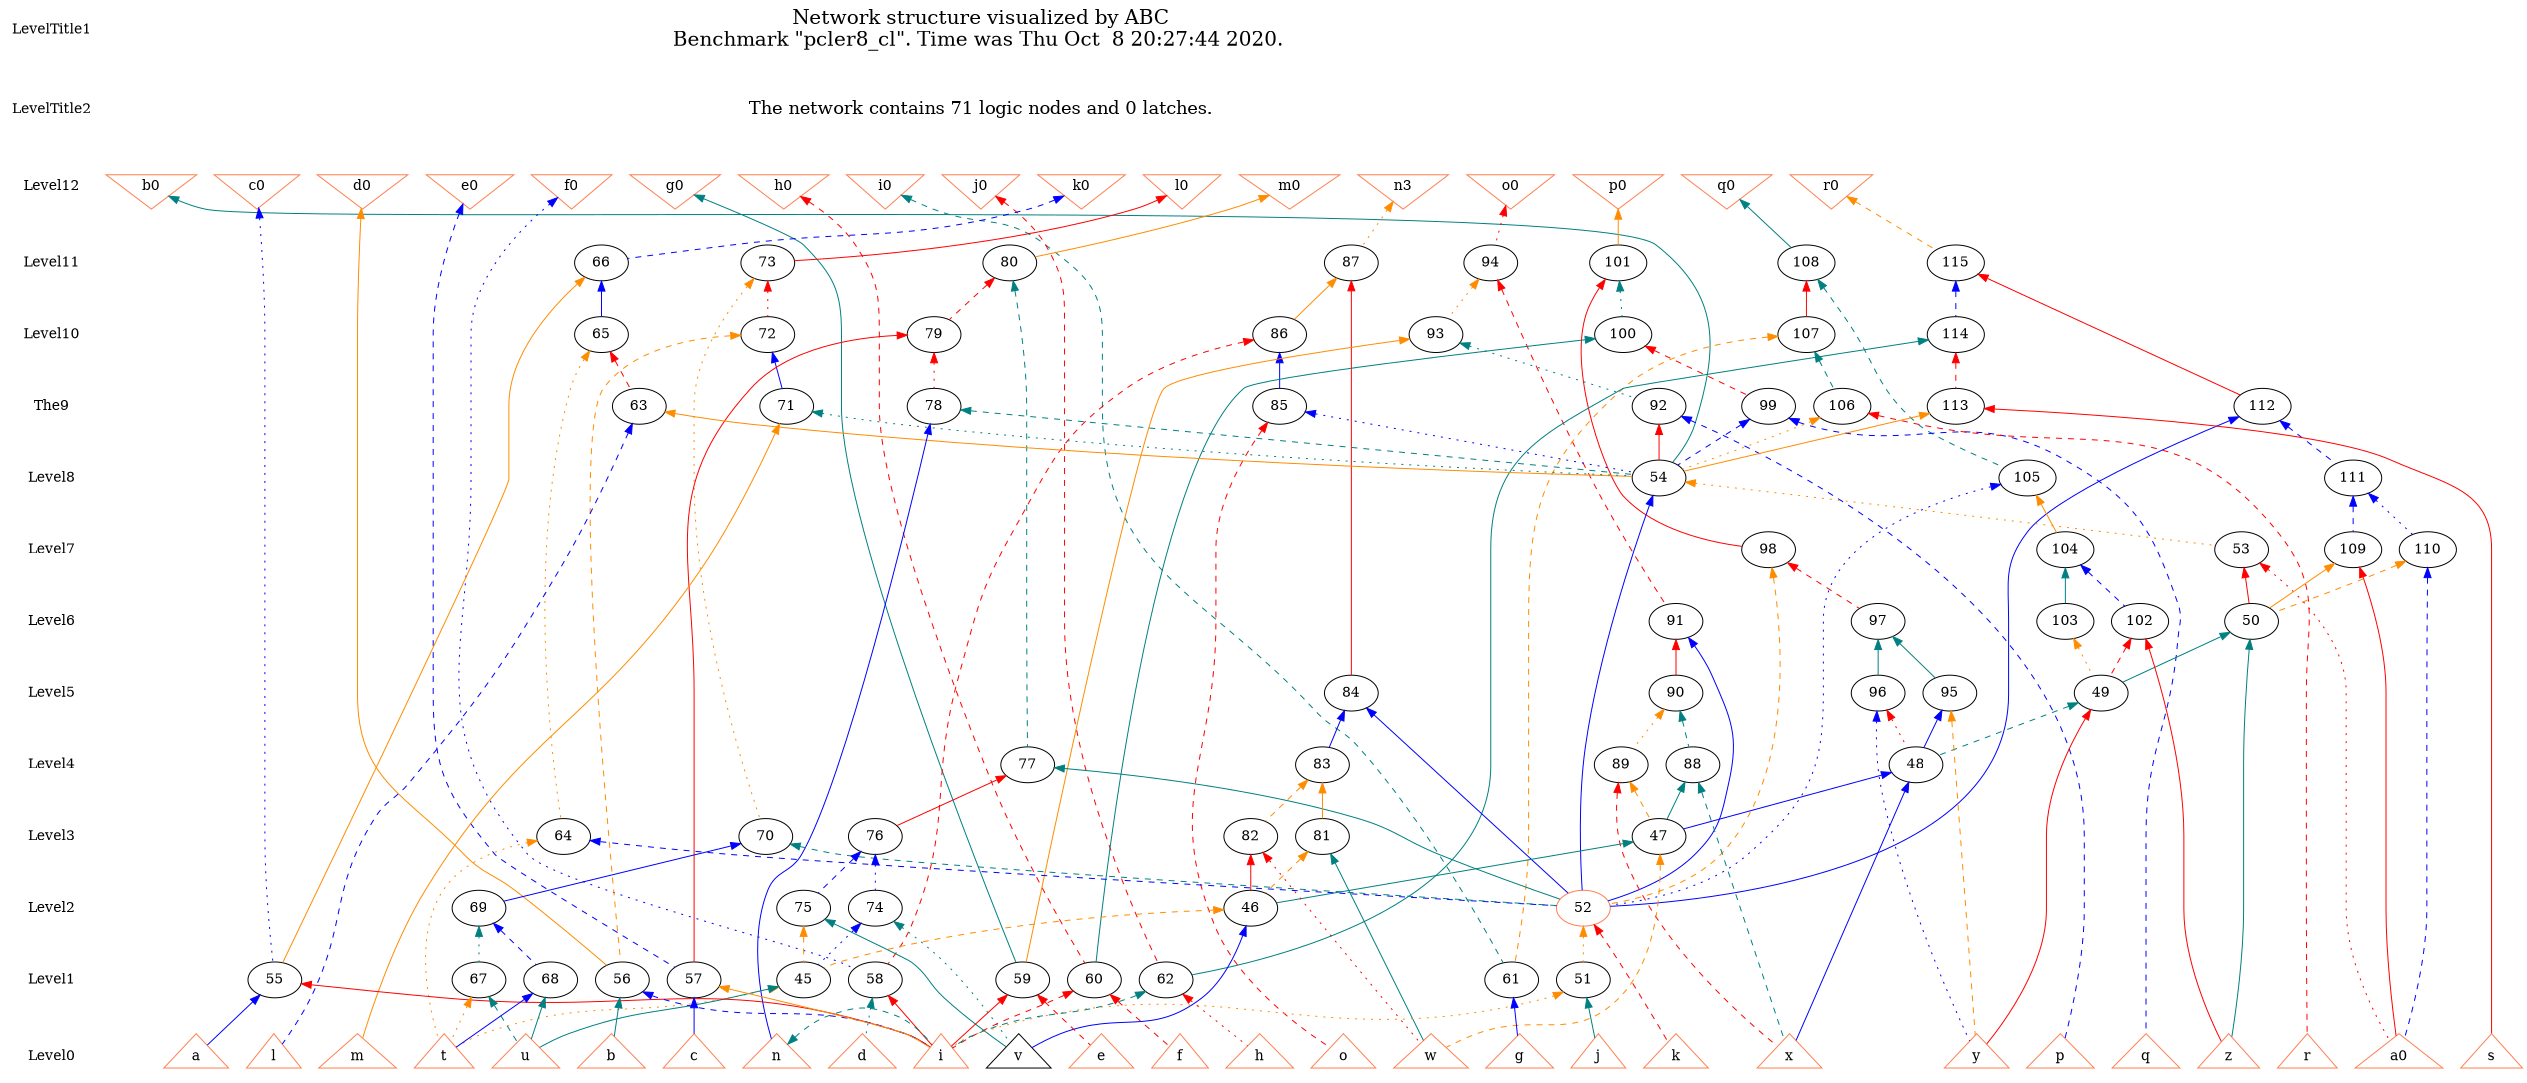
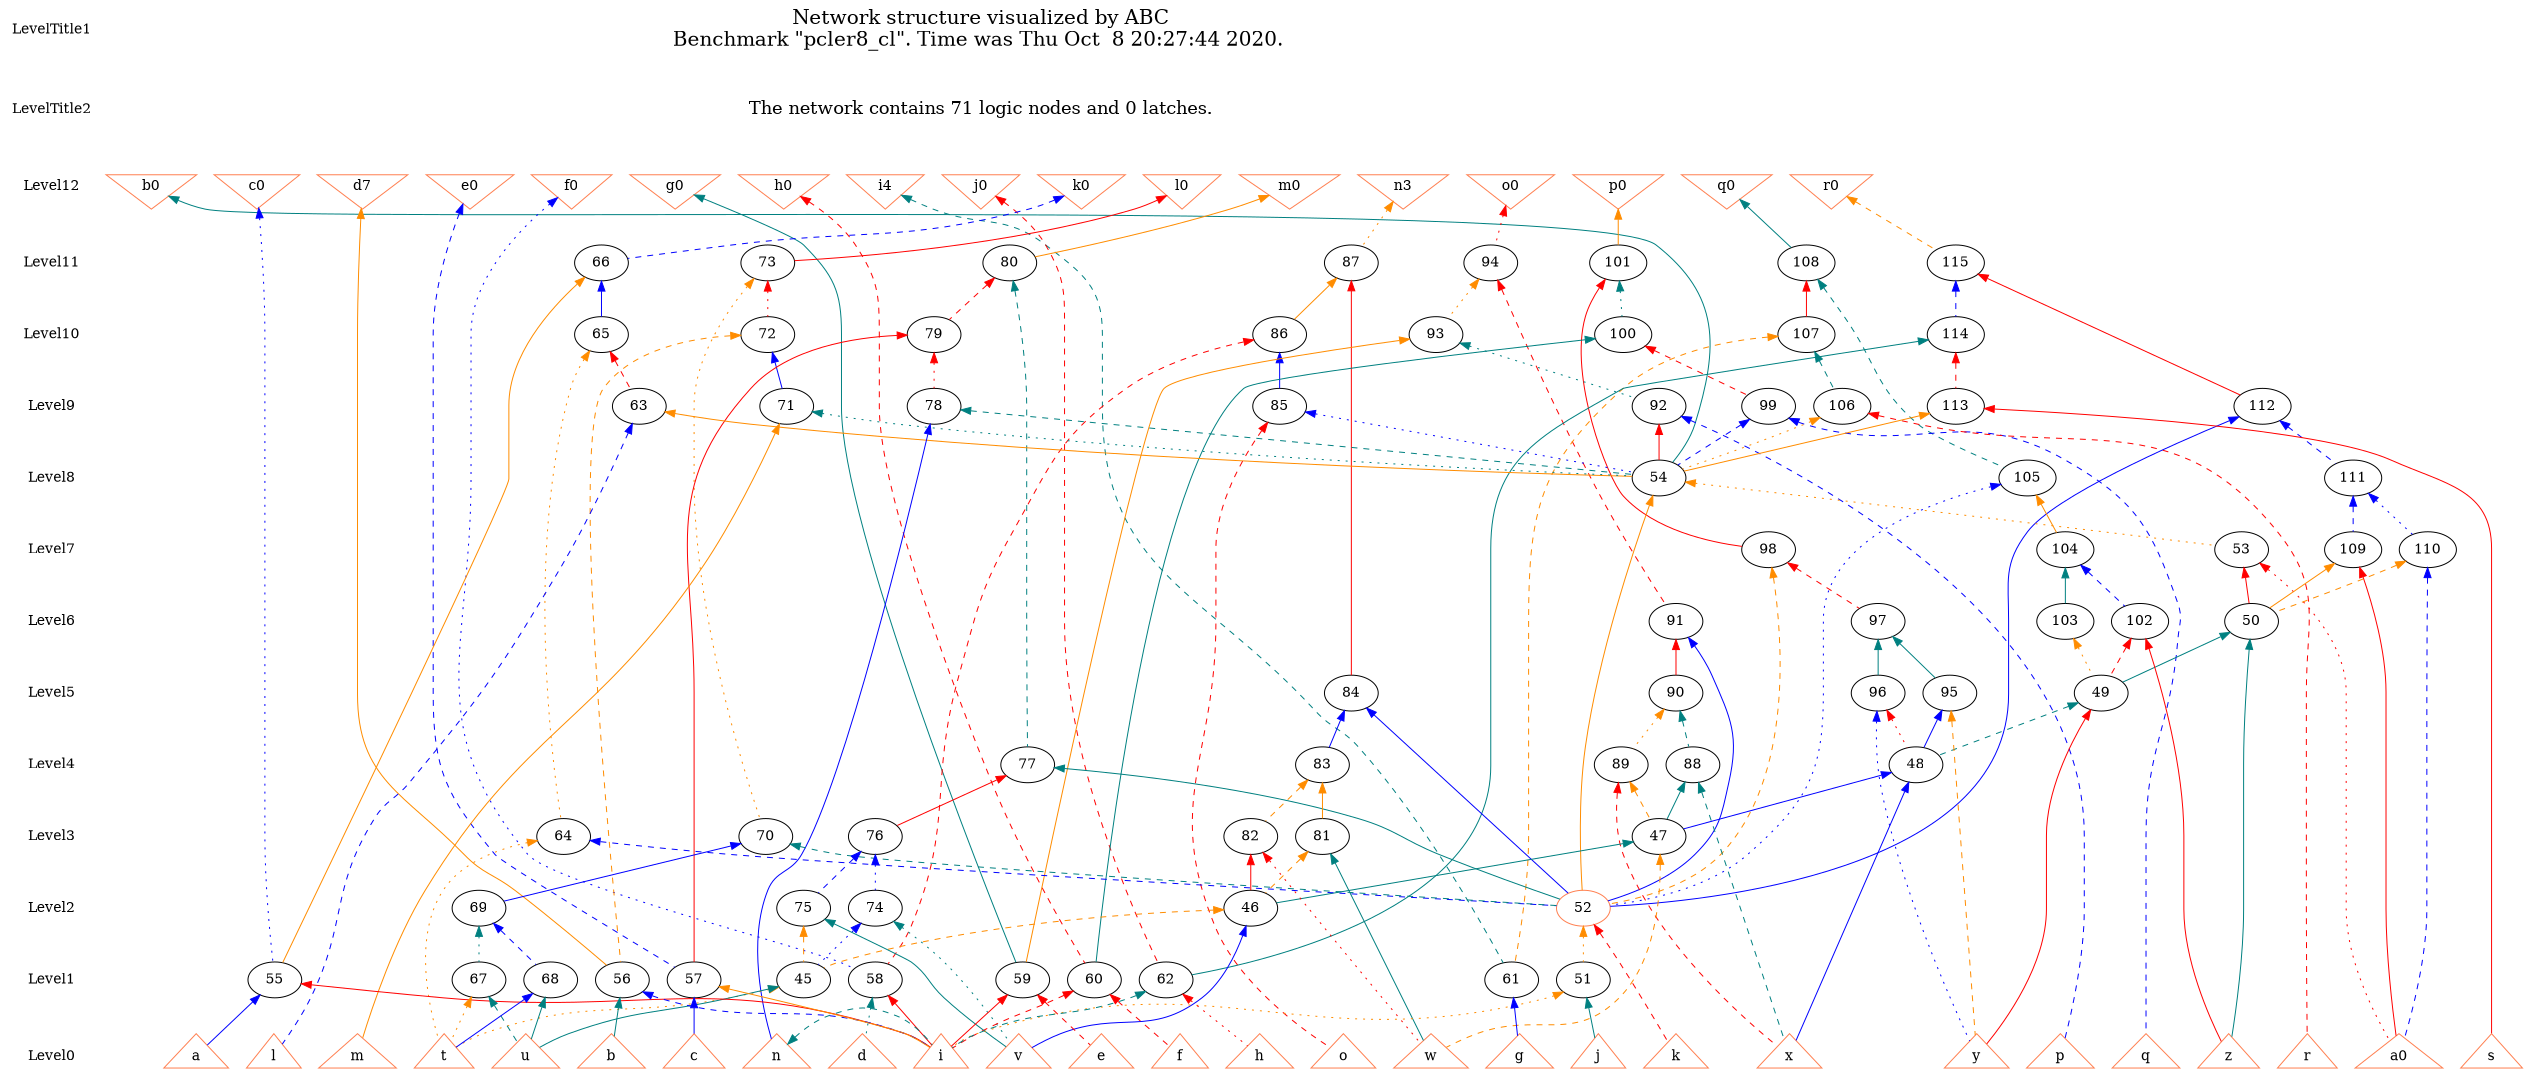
node "d0": label "d0" -> "d7"
node "i0": label "i0" -> "i4"
node "The9": label "The9" -> "Level9"
edge "52" -> "54": color blue -> darkorange
node "v": color black -> coral
